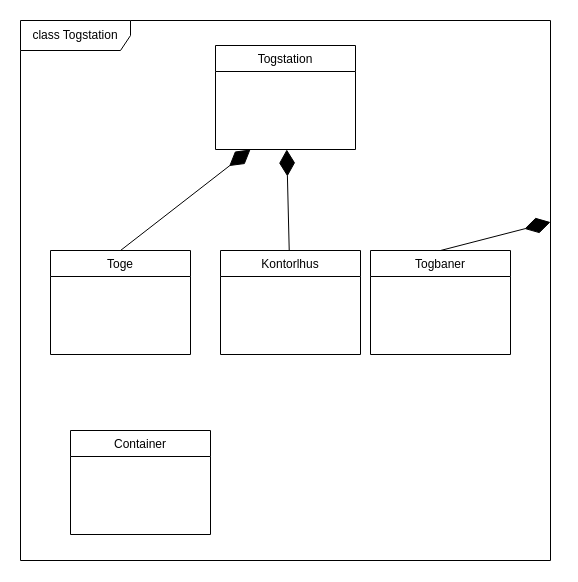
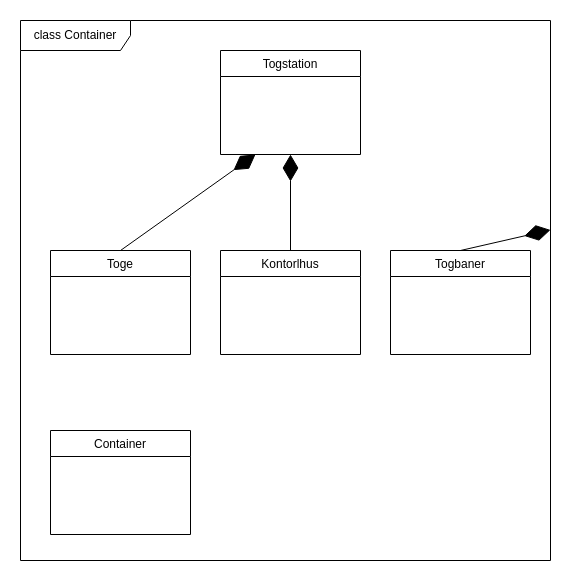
node "class Togstation": label "class Togstation" -> "class Container"
node "Togstation": moved (286, 98) -> (291, 103)
node "Togbaner": moved (441, 303) -> (461, 303)
node "Container": moved (141, 483) -> (121, 483)
